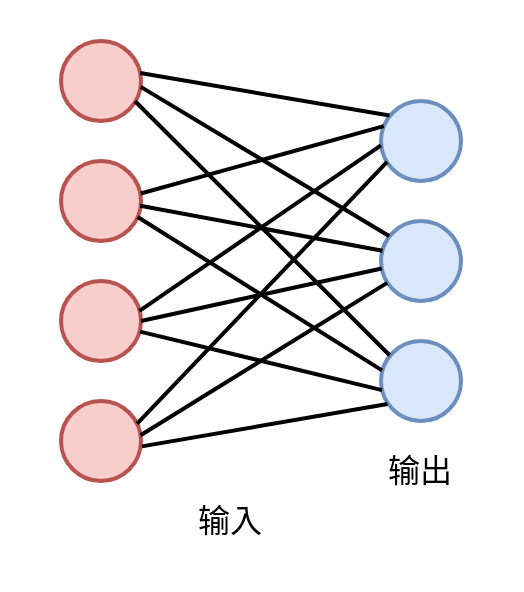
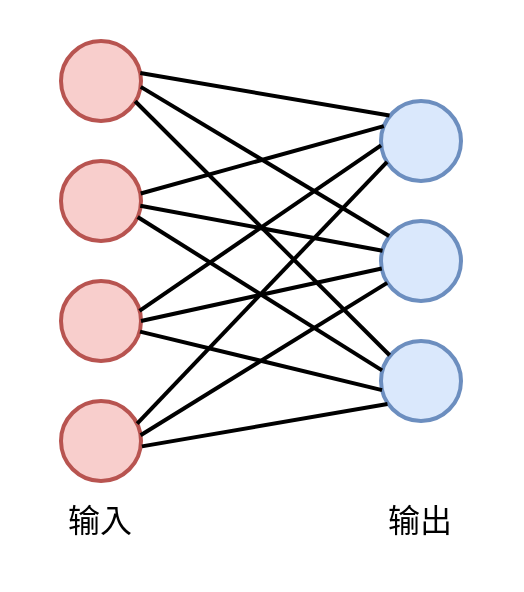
node "输出": moved (421, 469) -> (421, 519)
node "输入": moved (231, 519) -> (101, 519)
